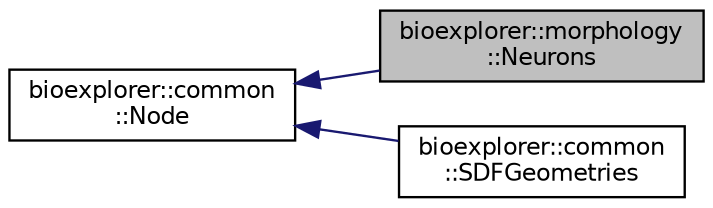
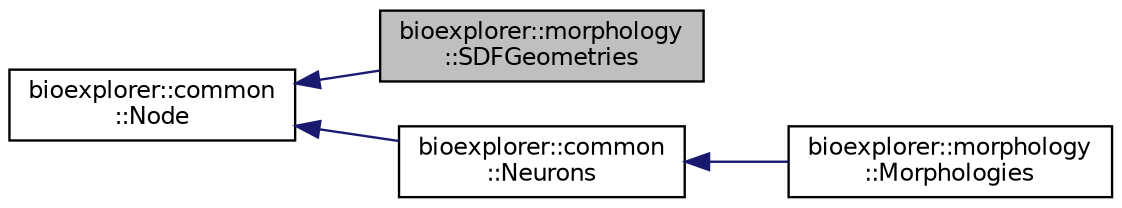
node "bioexplorer::morphology ::Neurons": label "bioexplorer::morphology ::Neurons" -> "bioexplorer::morphology ::SDFGeometries"
node "bioexplorer::common ::SDFGeometries": label "bioexplorer::common ::SDFGeometries" -> "bioexplorer::common ::Neurons"
node "bioexplorer::morphology ::Morphologies": added
